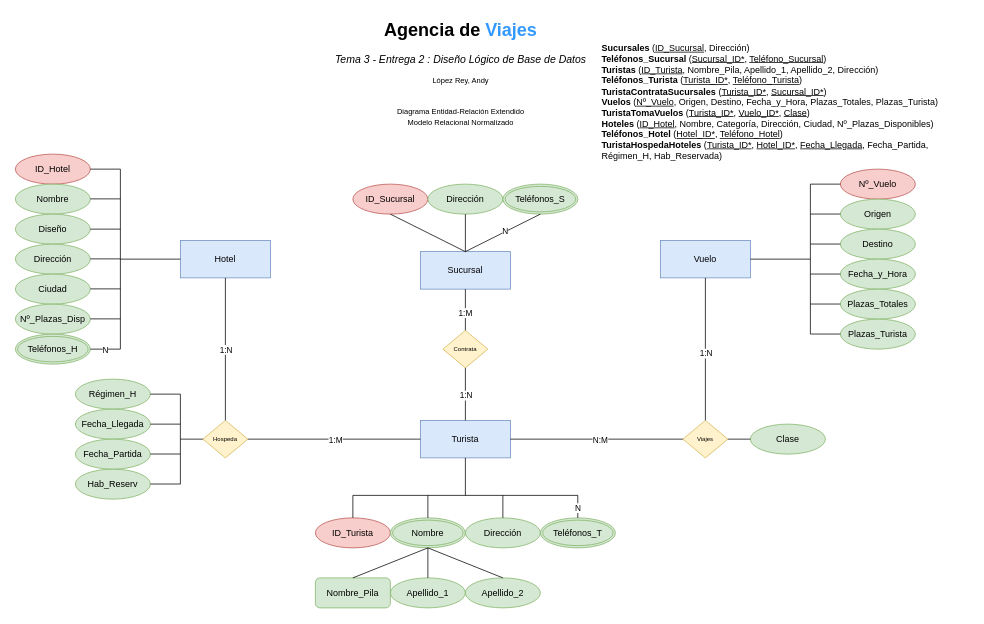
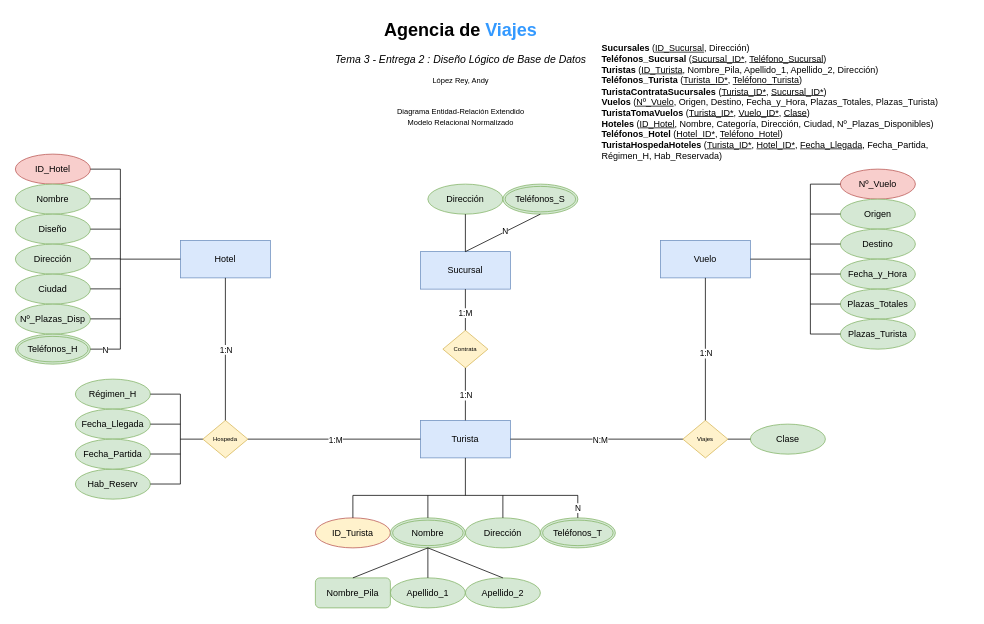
node "ID_Sucursal": removed
edge "ID_Sucursal" -- "Sucursal": removed
node "ID_Turista": fillcolor #f8cecc -> #fff2cc
